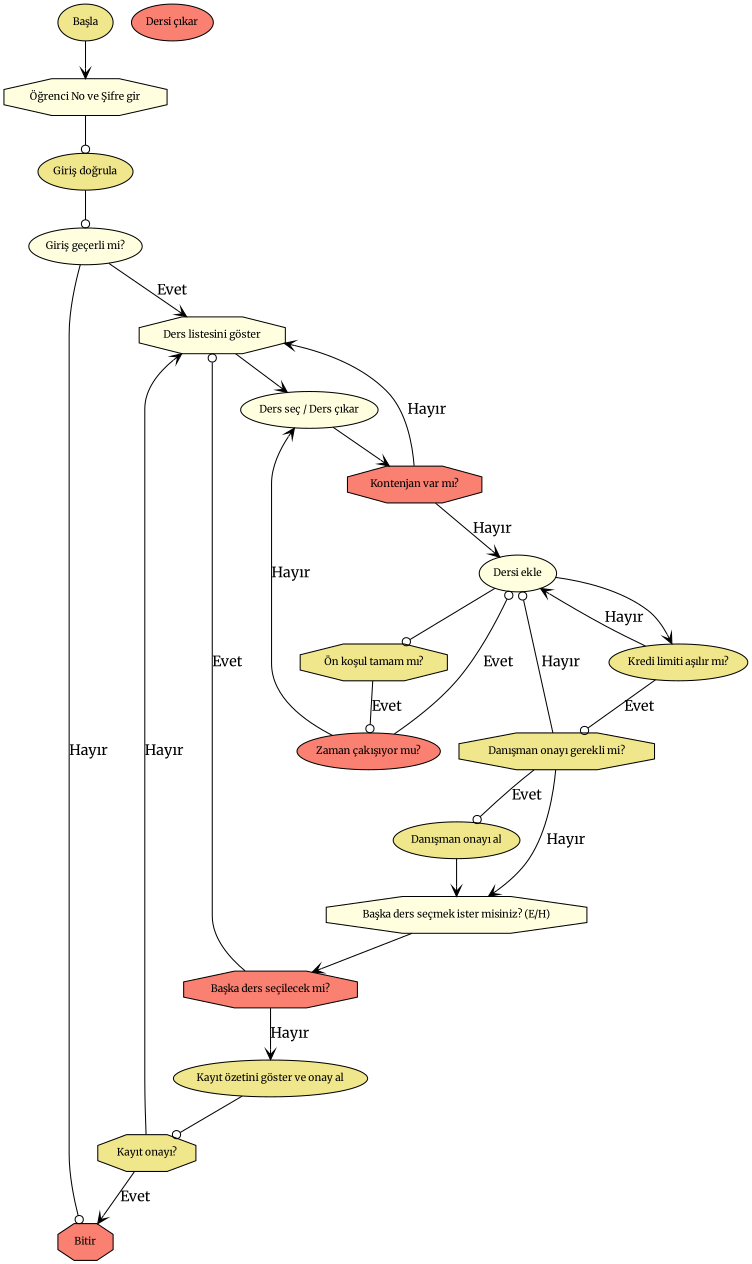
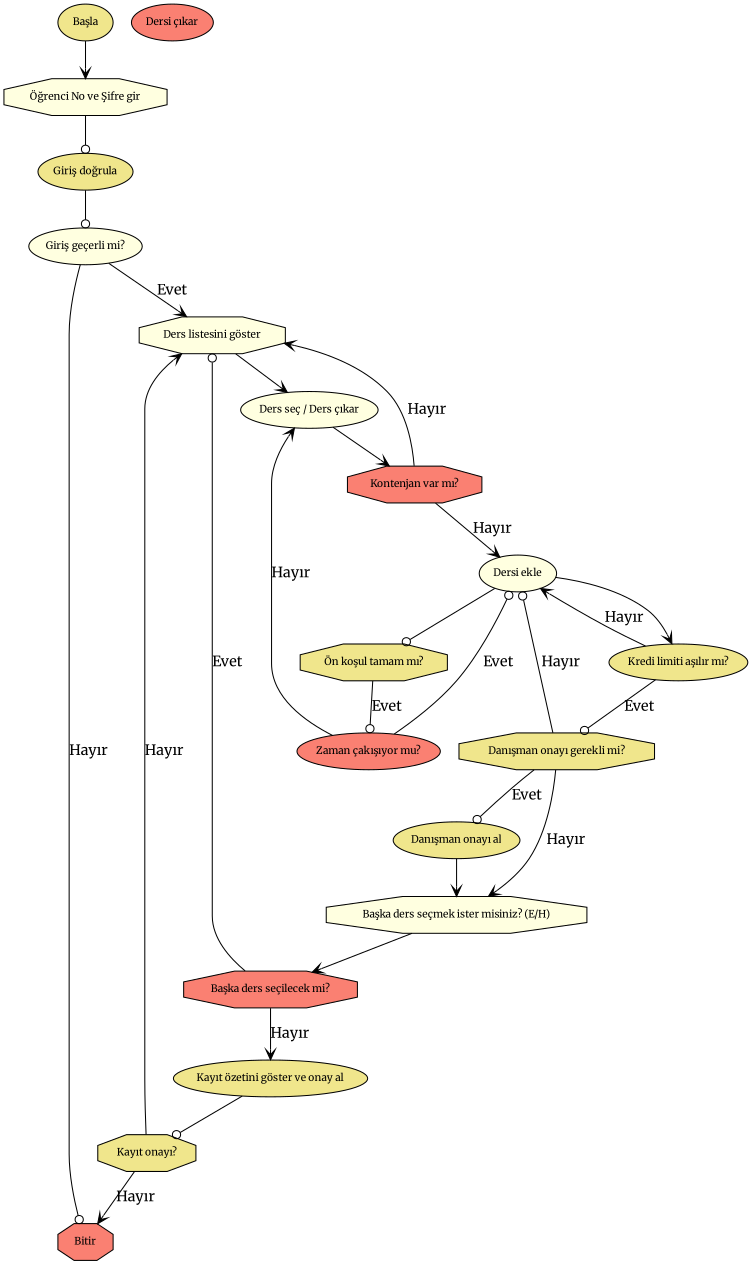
edge "Kayıt onayı?" -> "Bitir": label "Evet" -> "Hayır"
